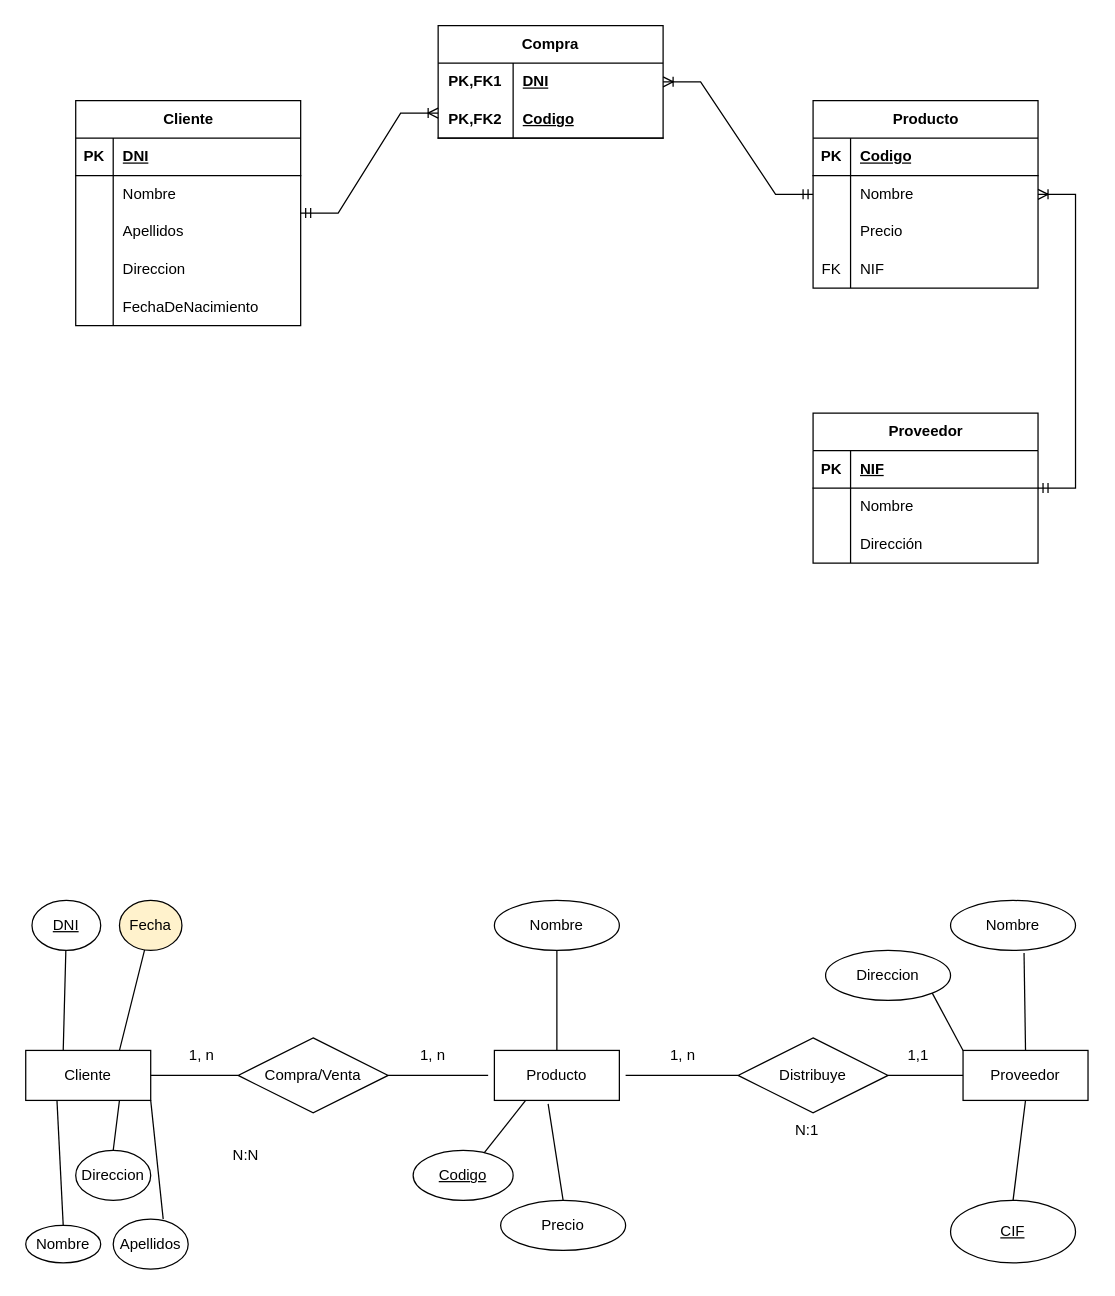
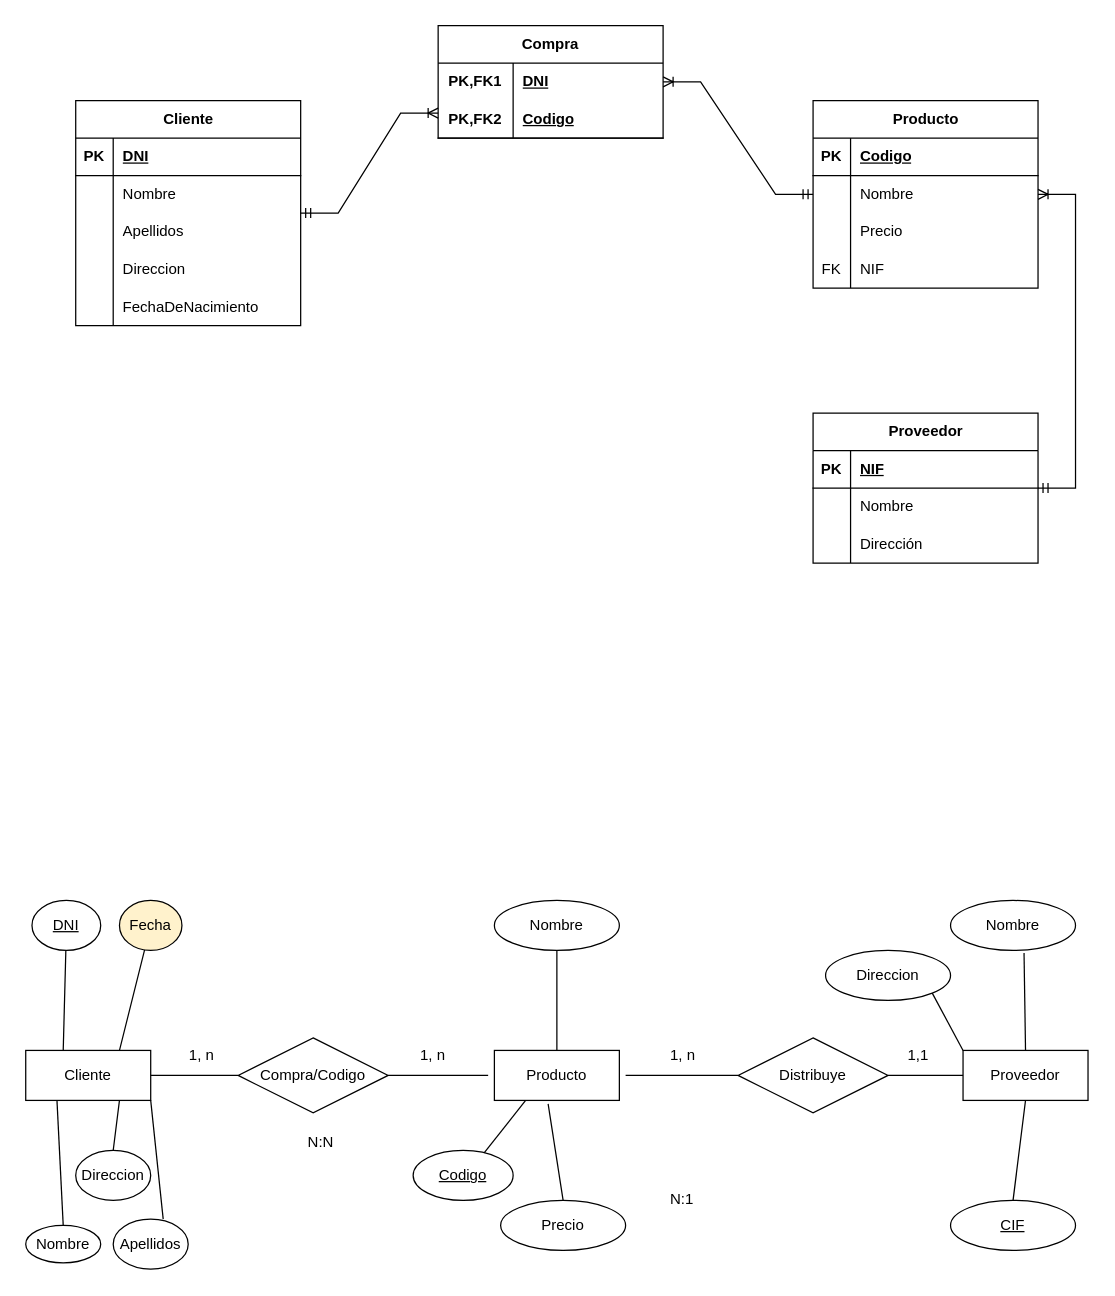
node "Compra/Venta": label "Compra/Venta" -> "Compra/Codigo"
node "N:1": moved (813, 1132) -> (688, 1201)
node "N:N": moved (251, 1157) -> (326, 1144)
node "CIF": size 125x63 -> 125x50
